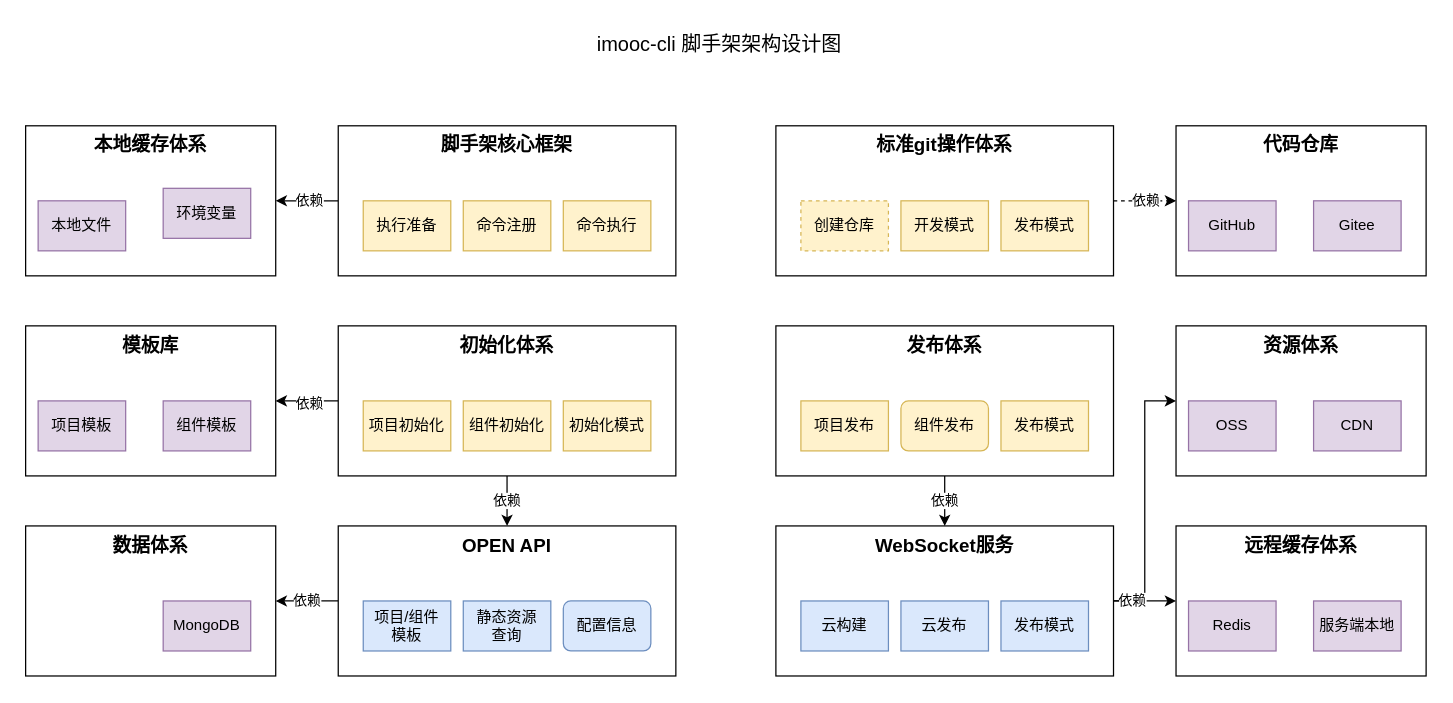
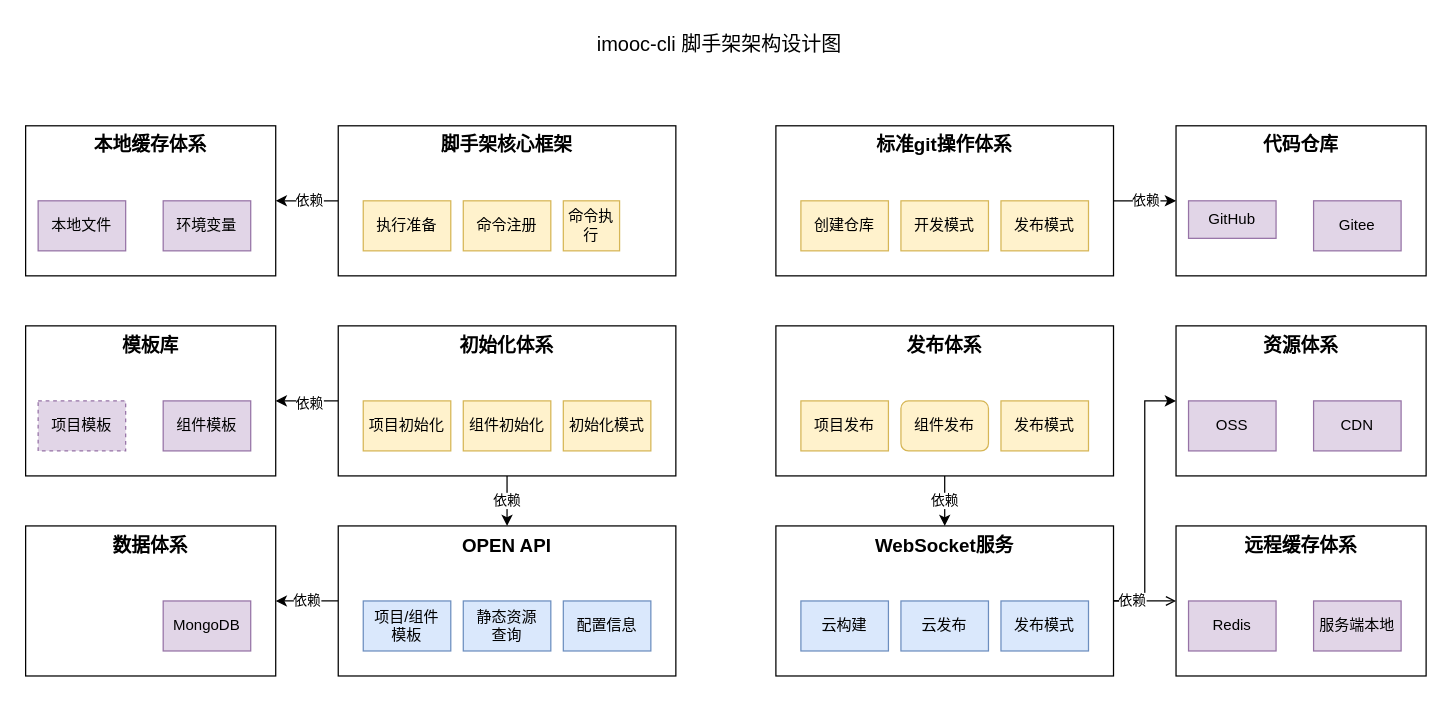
edge "标准git操作体系" -> "代码仓库": style dashed -> solid
node "环境变量": moved (207, 213) -> (207, 226)
node "命令执行": size 88x50 -> 56x50
node "创建仓库": style dashed -> solid
node "GitHub": size 88x50 -> 88x38
node "项目模板": style solid -> dashed
edge "WebSocket服务" -> "远程缓存体系": arrowhead classic -> open
node "配置信息": shape rounded rectangle -> rectangle
